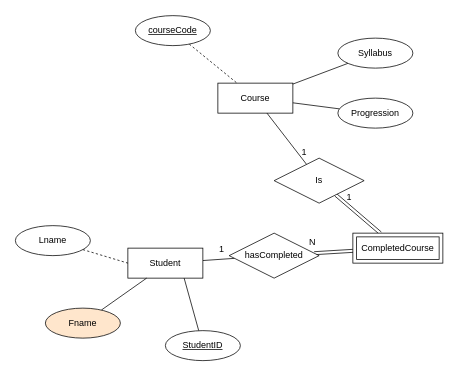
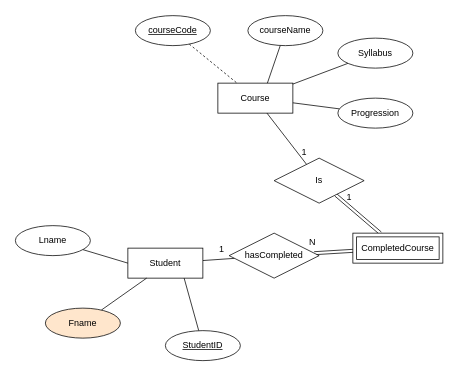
node "courseName": added
edge "courseName" -- "Course": added
edge "Lname" -- "Student": style dashed -> solid
